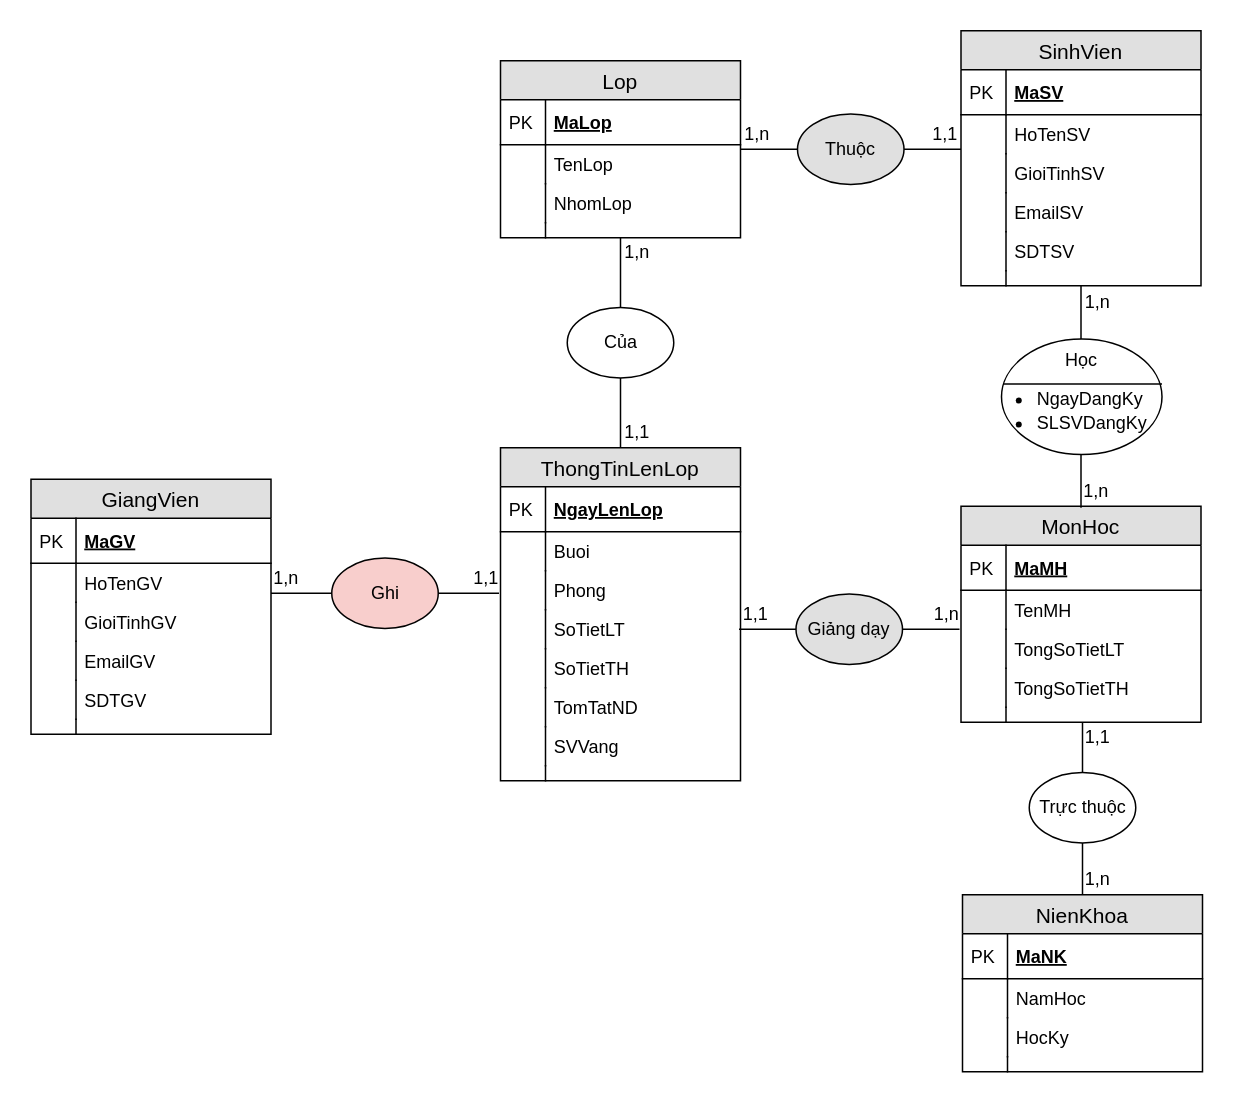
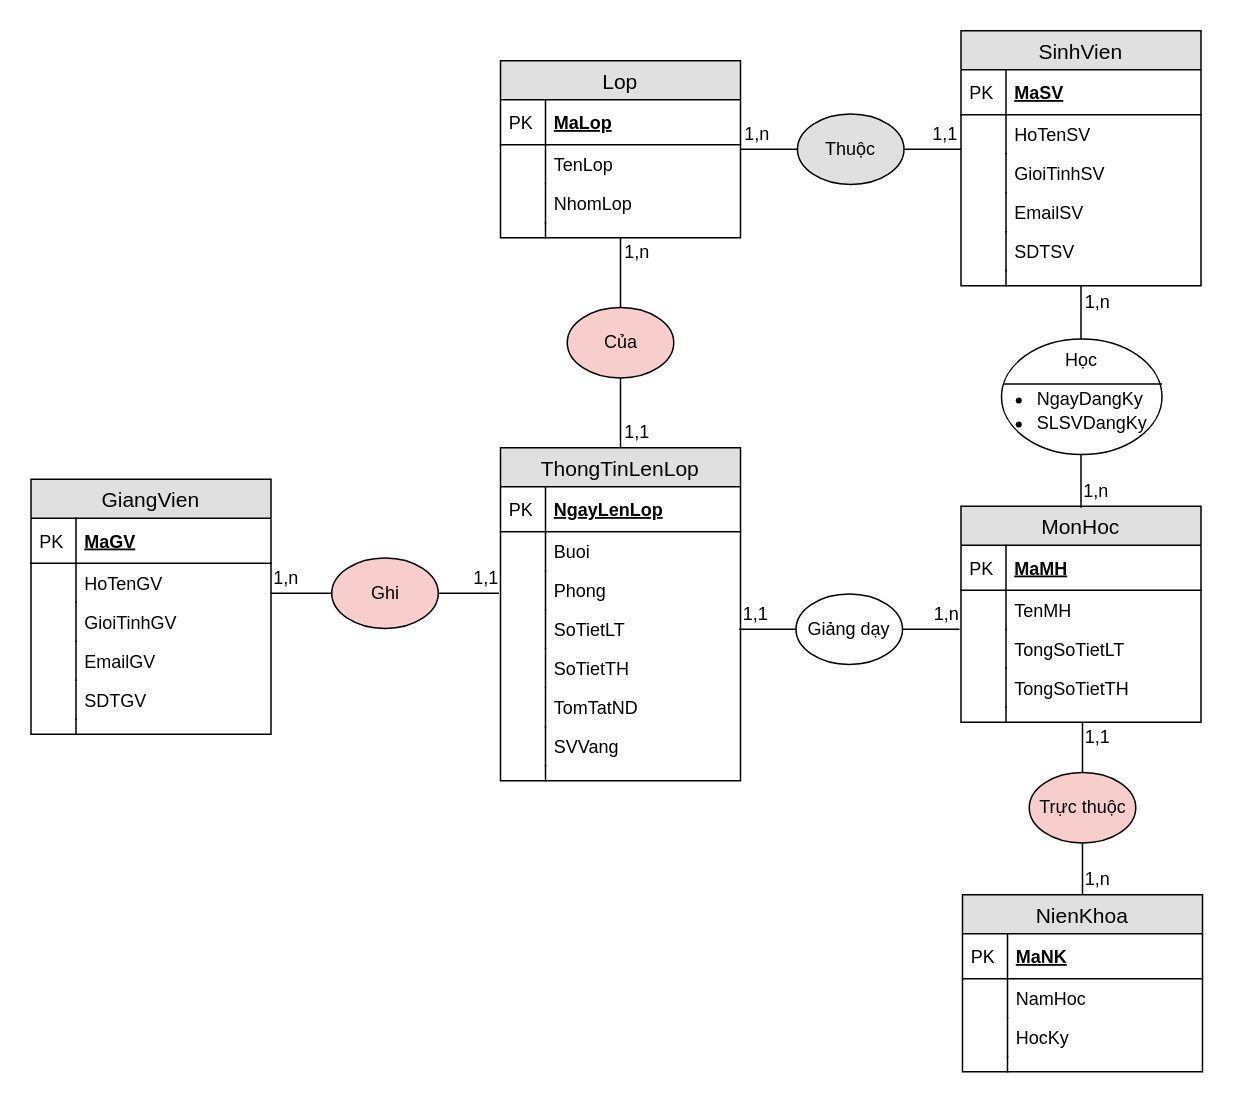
node "Của": fillcolor #ffffff -> #f8cecc
node "Giảng dạy": fillcolor #e0e0e0 -> #ffffff
node "Trực thuộc": fillcolor #ffffff -> #f8cecc
